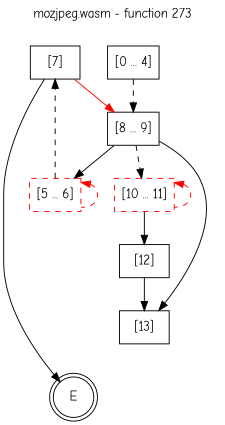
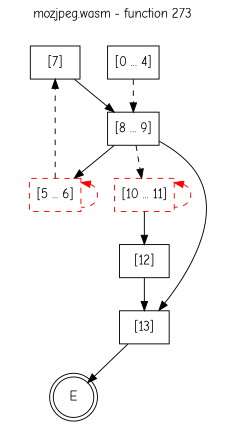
edge "[7]" -> "[8 ... 9]": color red -> black
edge "[7]" -> "E": now "[13]" -> "E"
